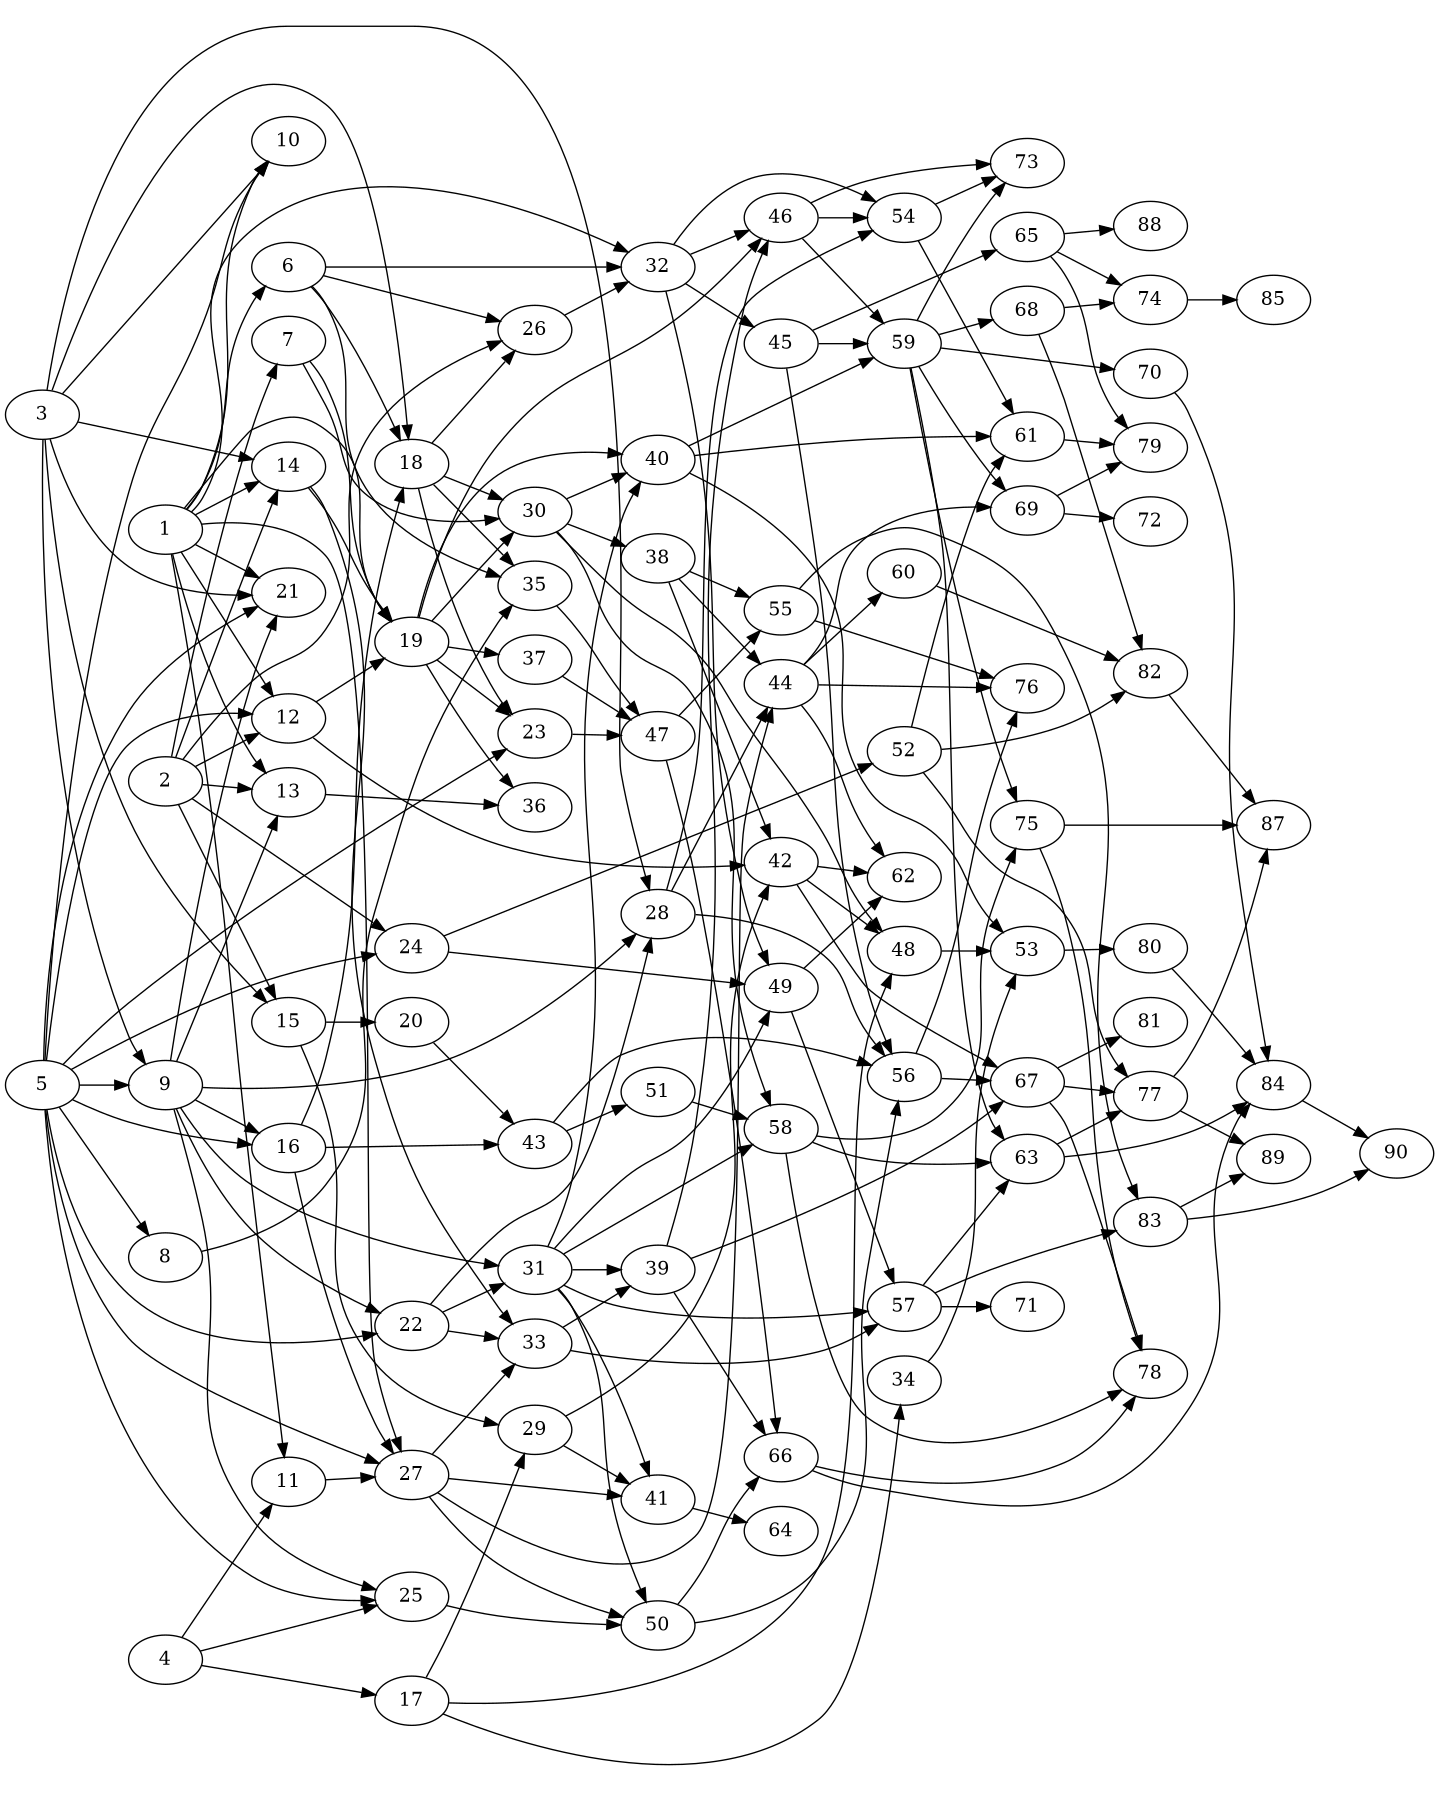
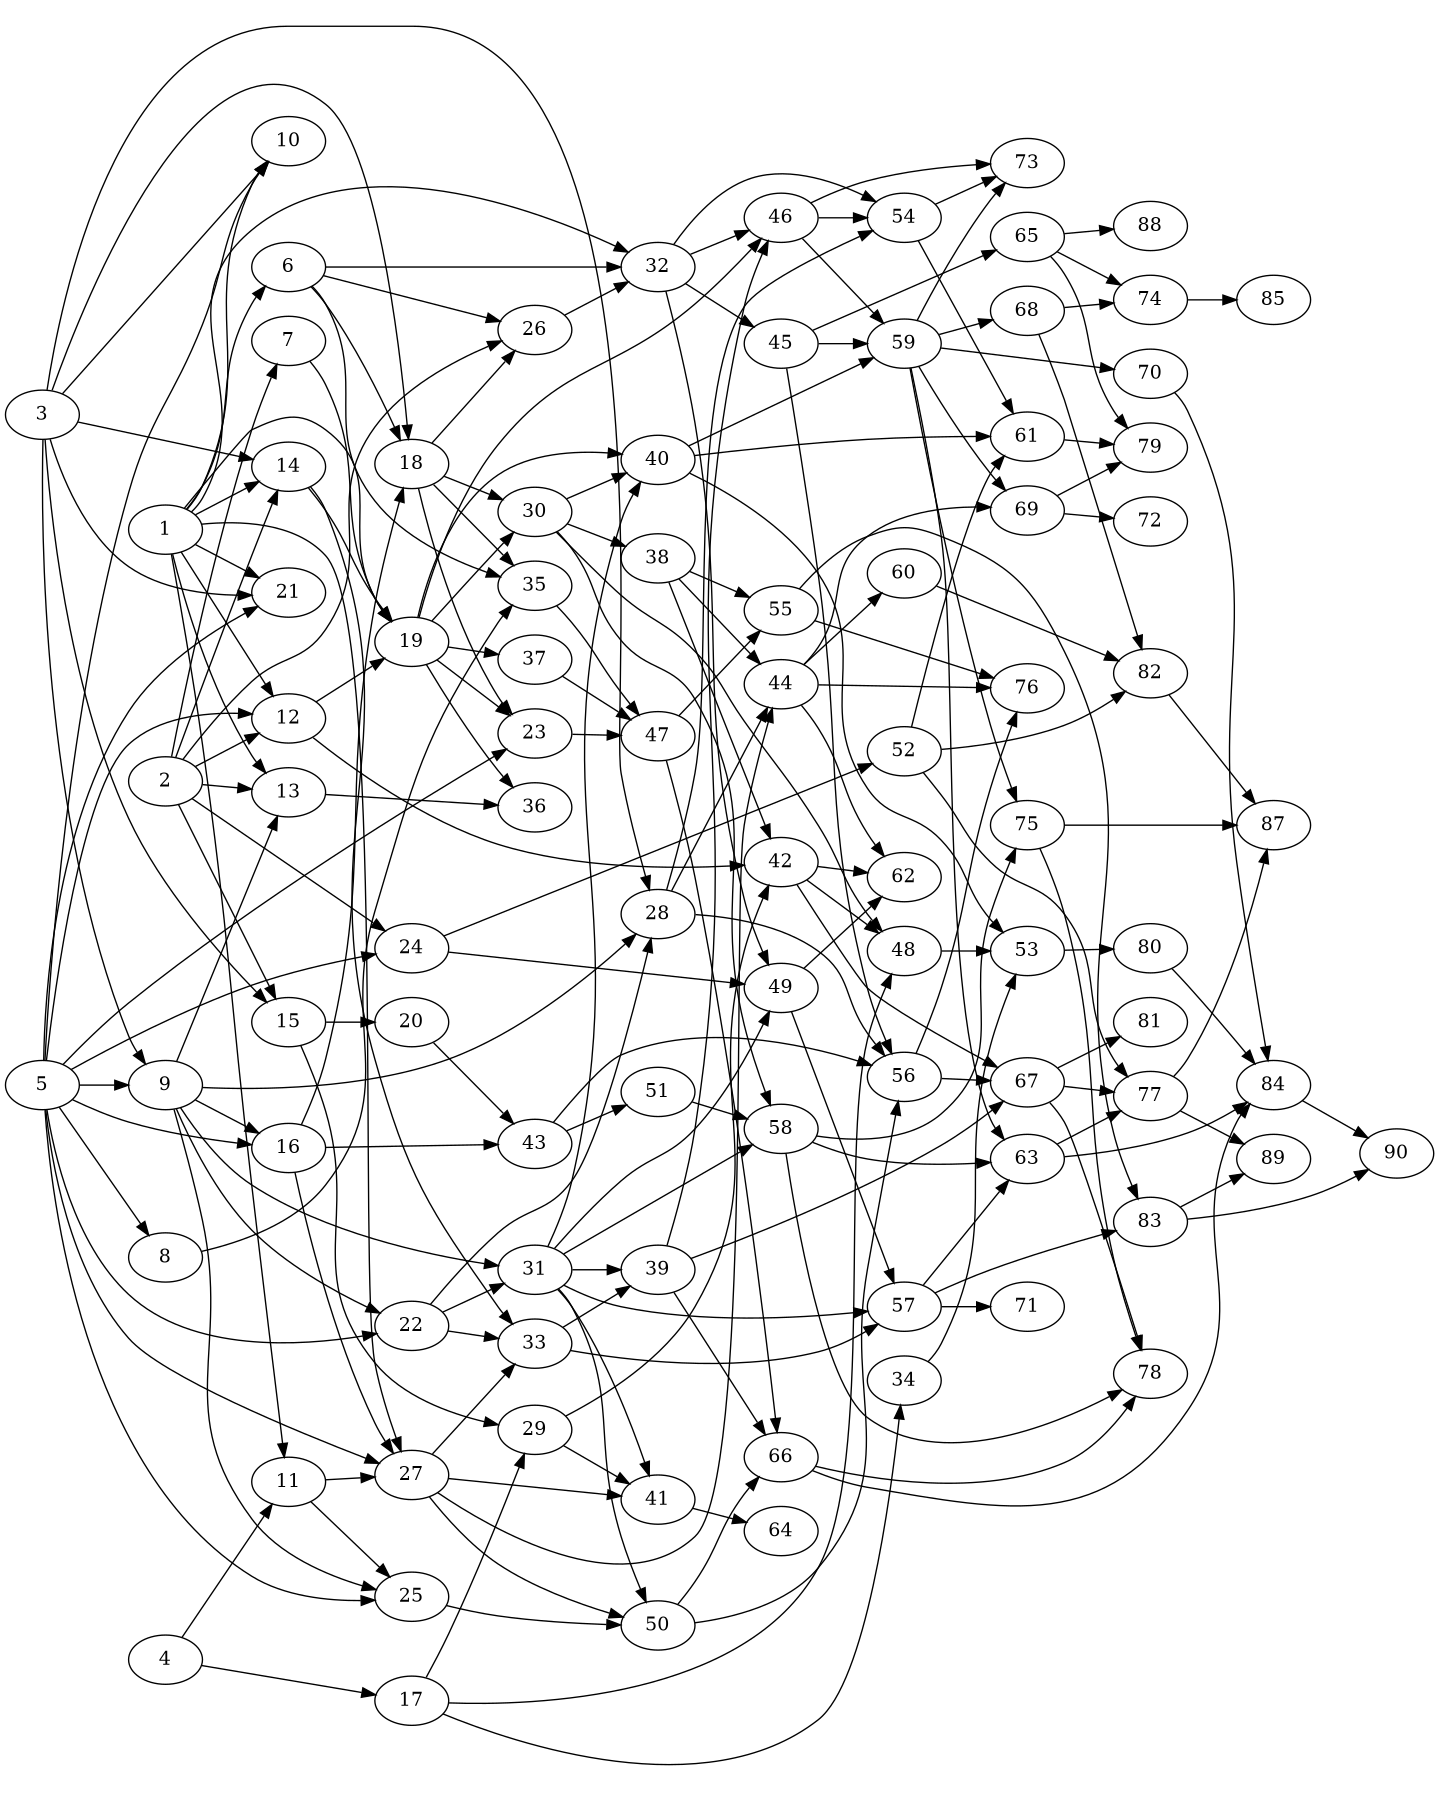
edge "7" -> "30": removed
edge "9" -> "21": removed
edge "4" -> "25": now "11" -> "25"
